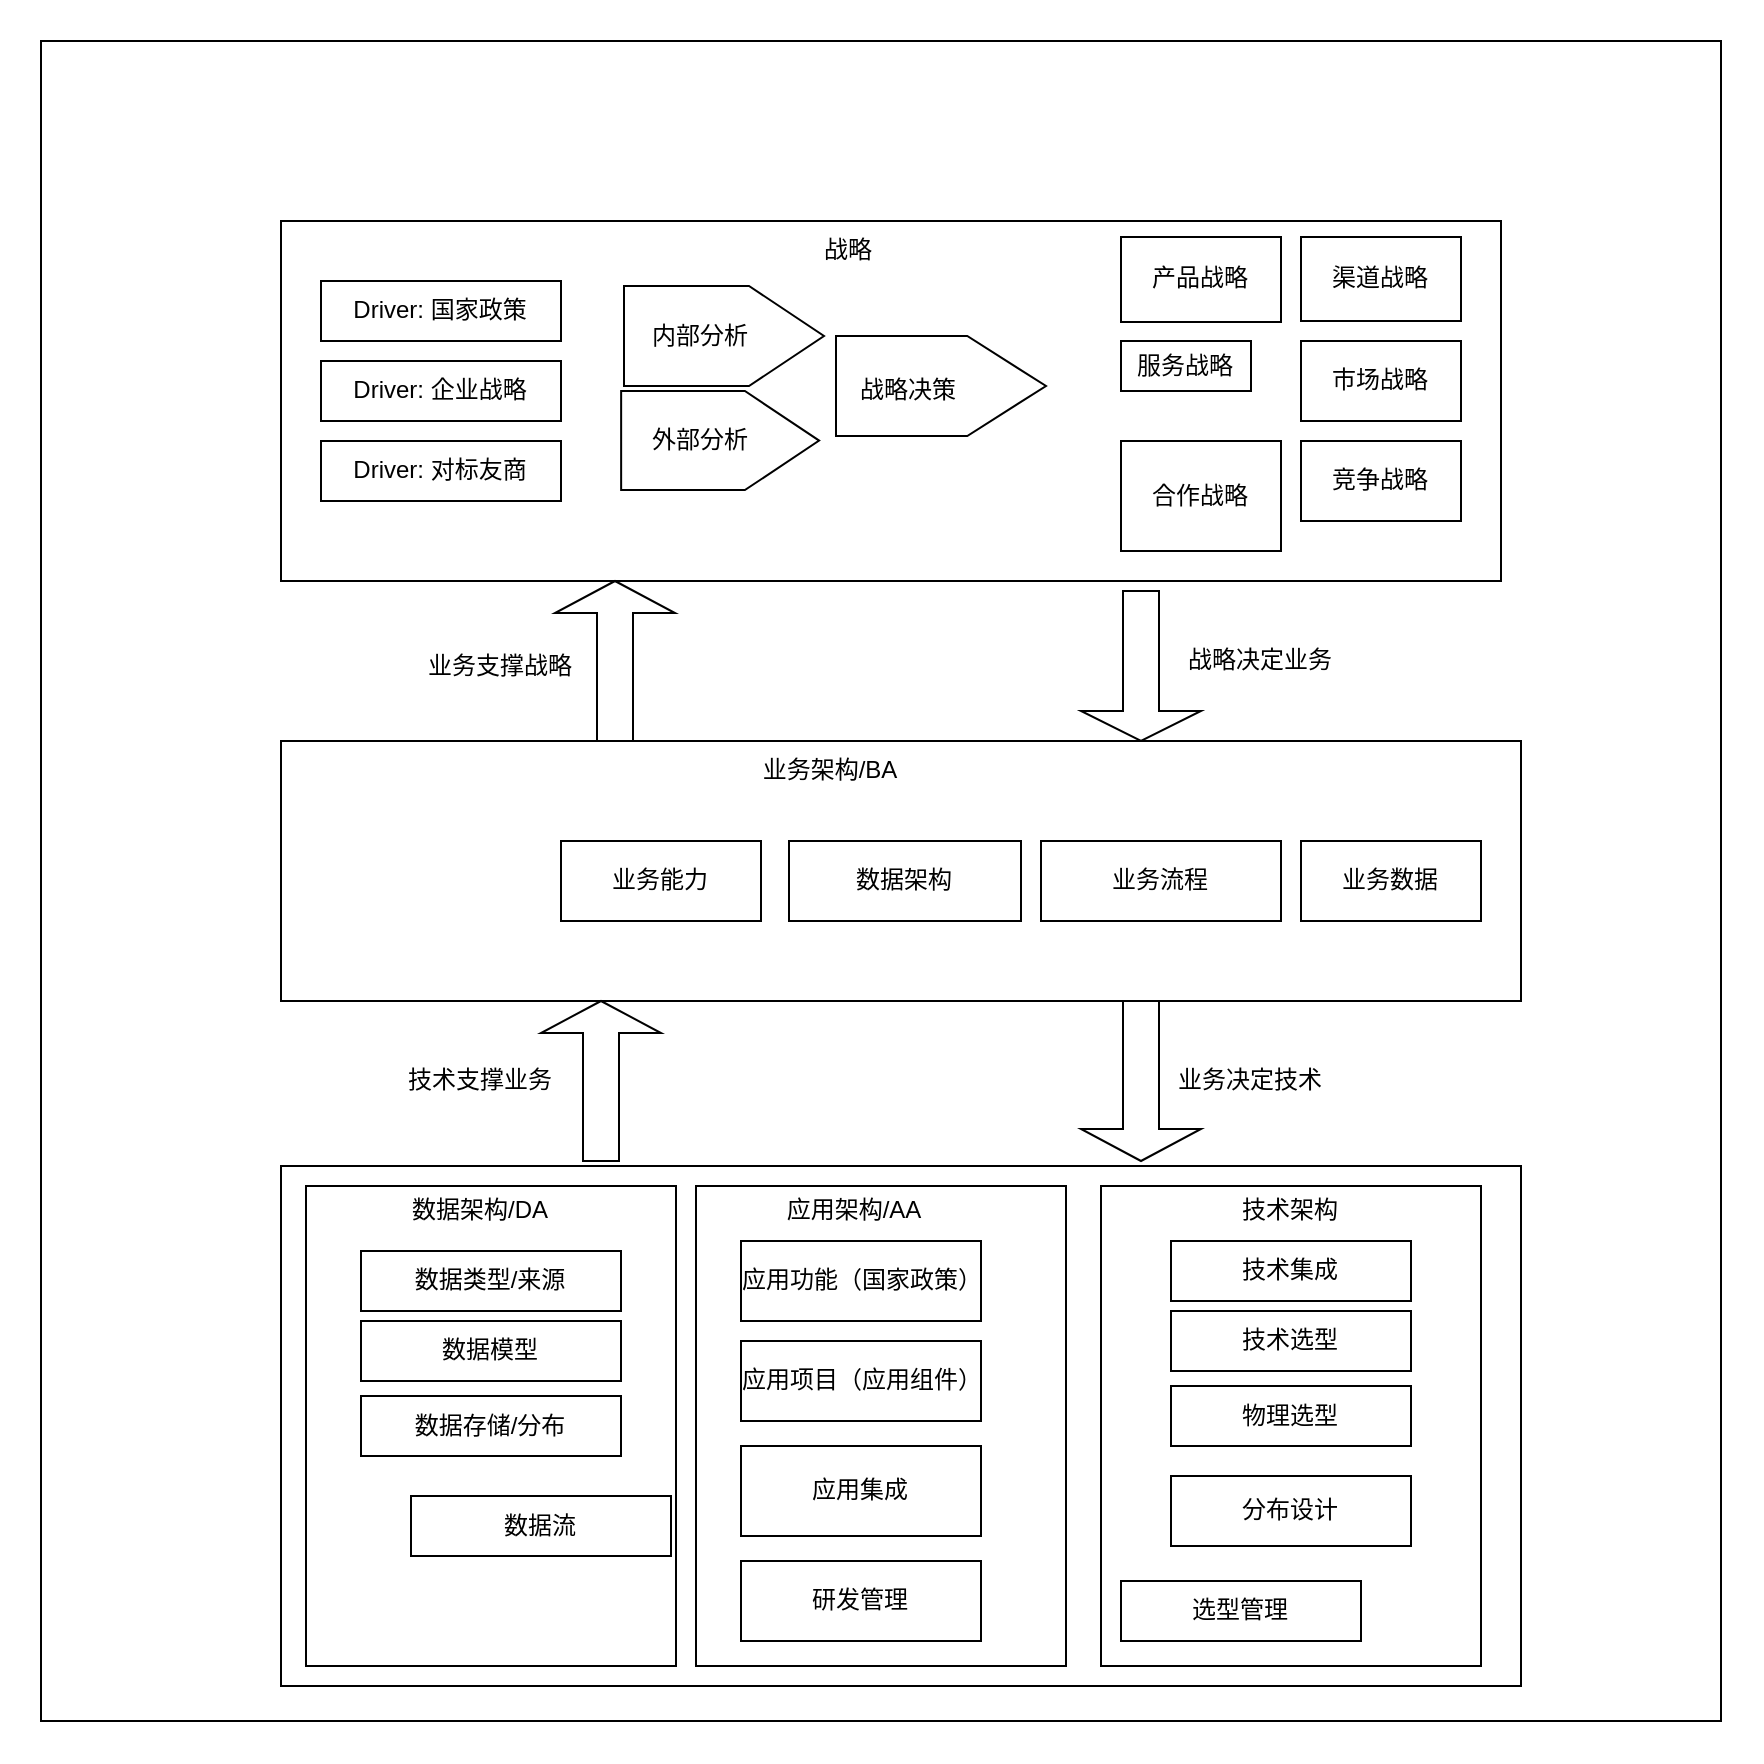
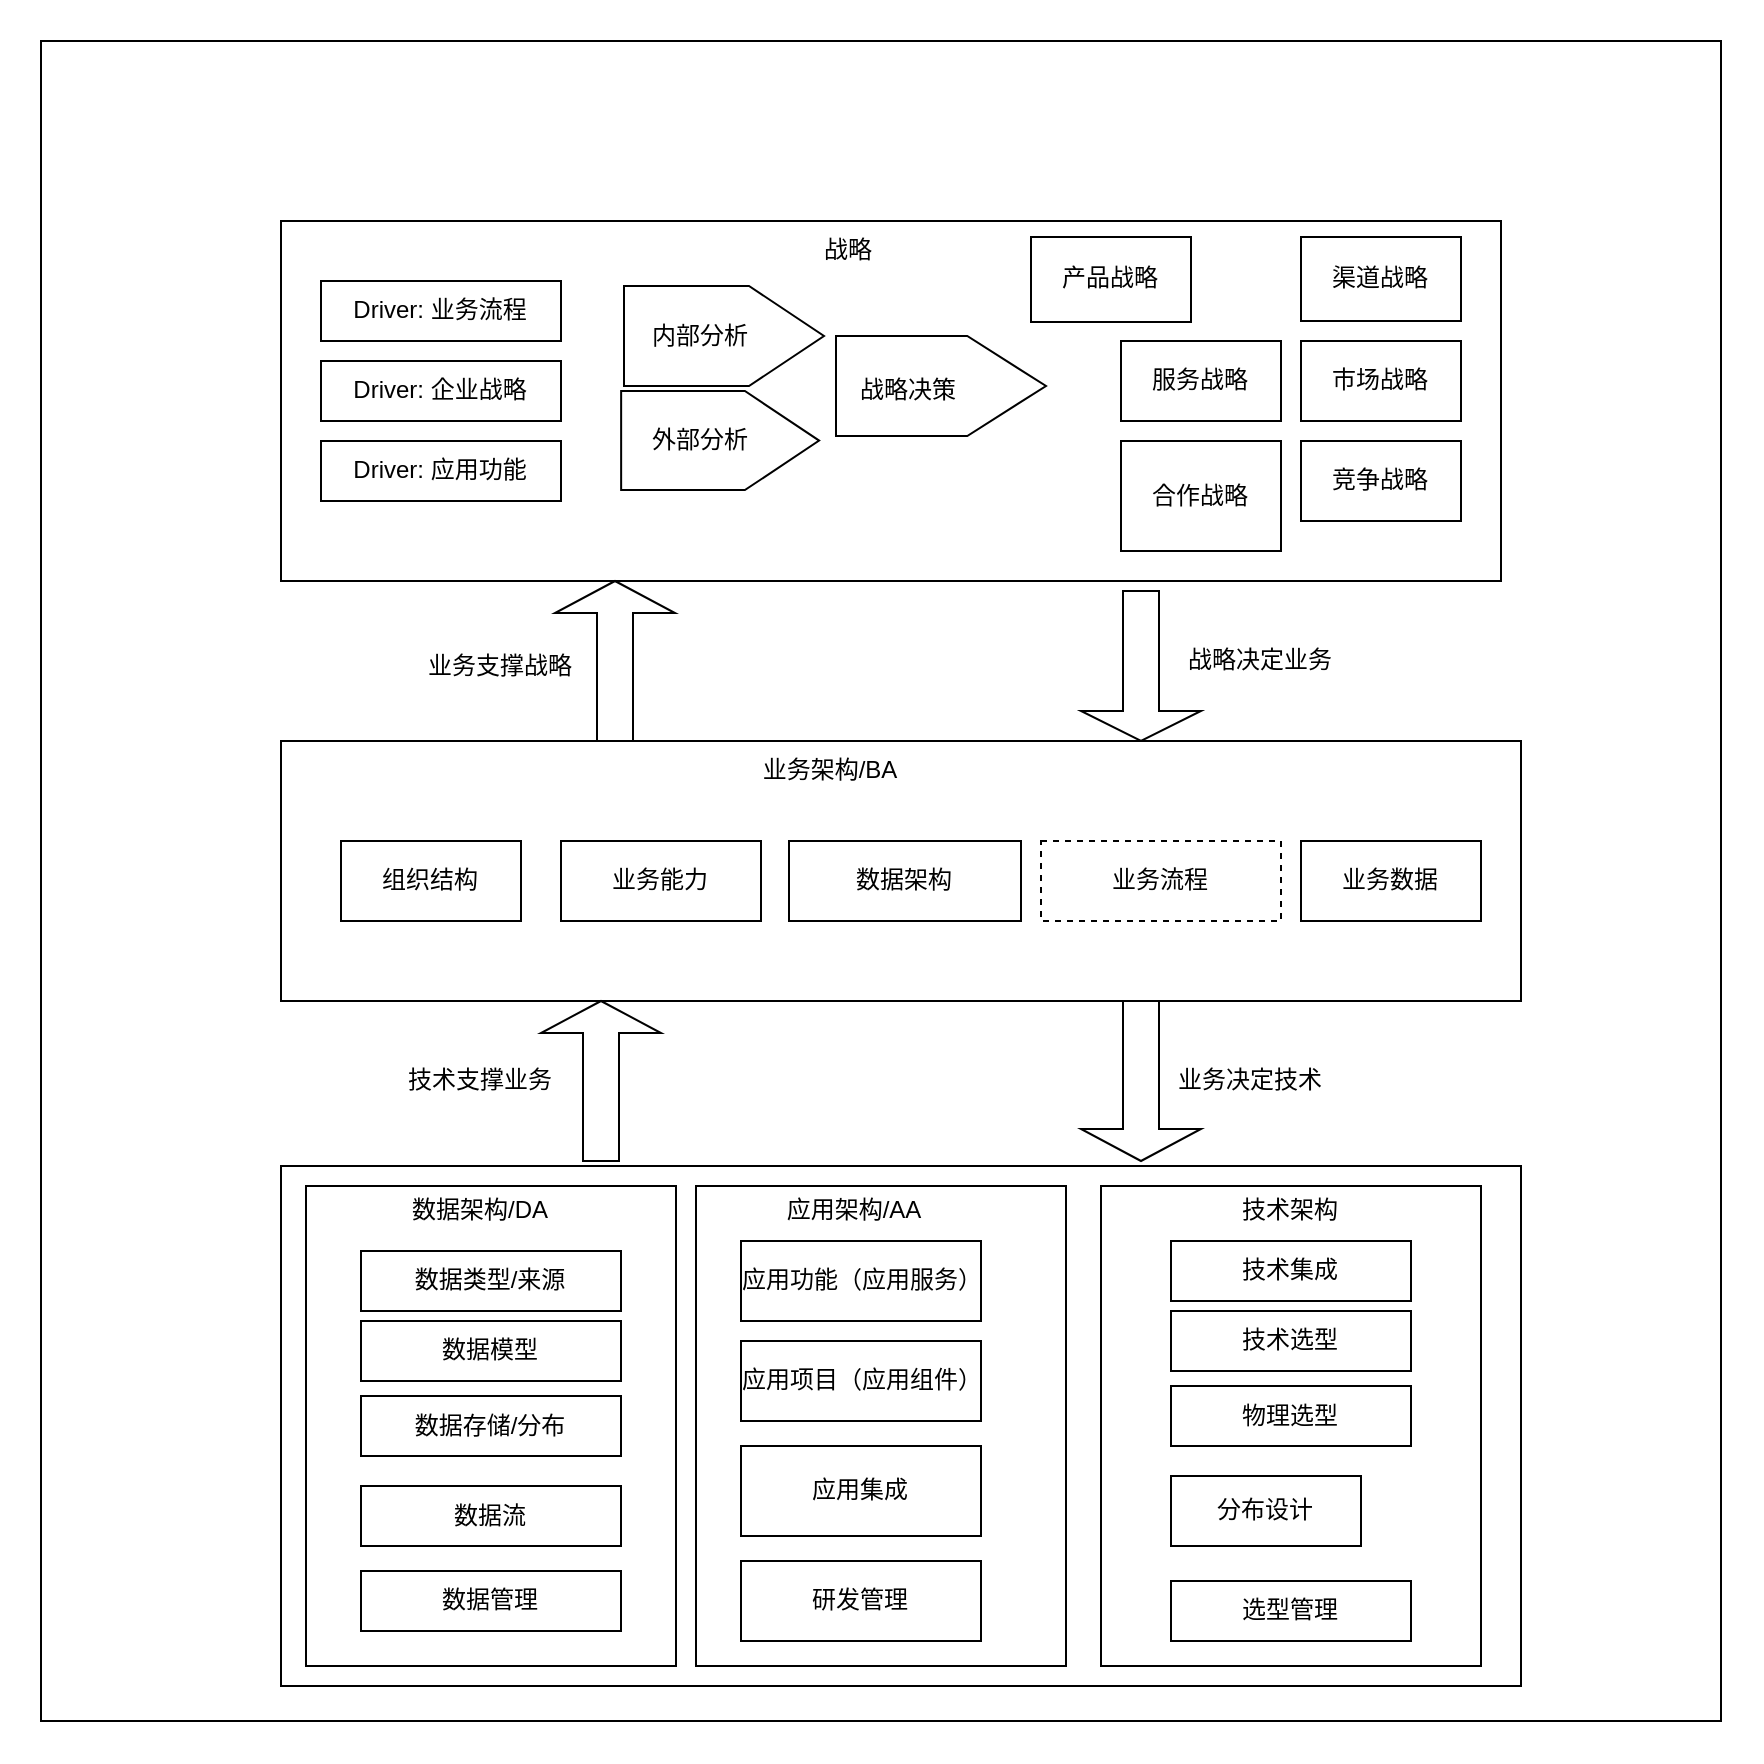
node "产品战略": moved (1201, 280) -> (1111, 280)
node "Driver: 国家政策": label "Driver: 国家政策" -> "Driver: 业务流程"
node "服务战略": size 130x50 -> 160x80
node "Driver: 对标友商": label "Driver: 对标友商" -> "Driver: 应用功能"
node "组织结构": added
node "业务流程": style solid -> dashed
node "应用功能（国家政策）": label "应用功能（国家政策）" -> "应用功能（应用服务）"
node "分布设计": size 240x70 -> 190x70
node "数据流": moved (541, 1526) -> (491, 1516)
node "数据管理": added
node "选型管理": moved (1241, 1611) -> (1291, 1611)
